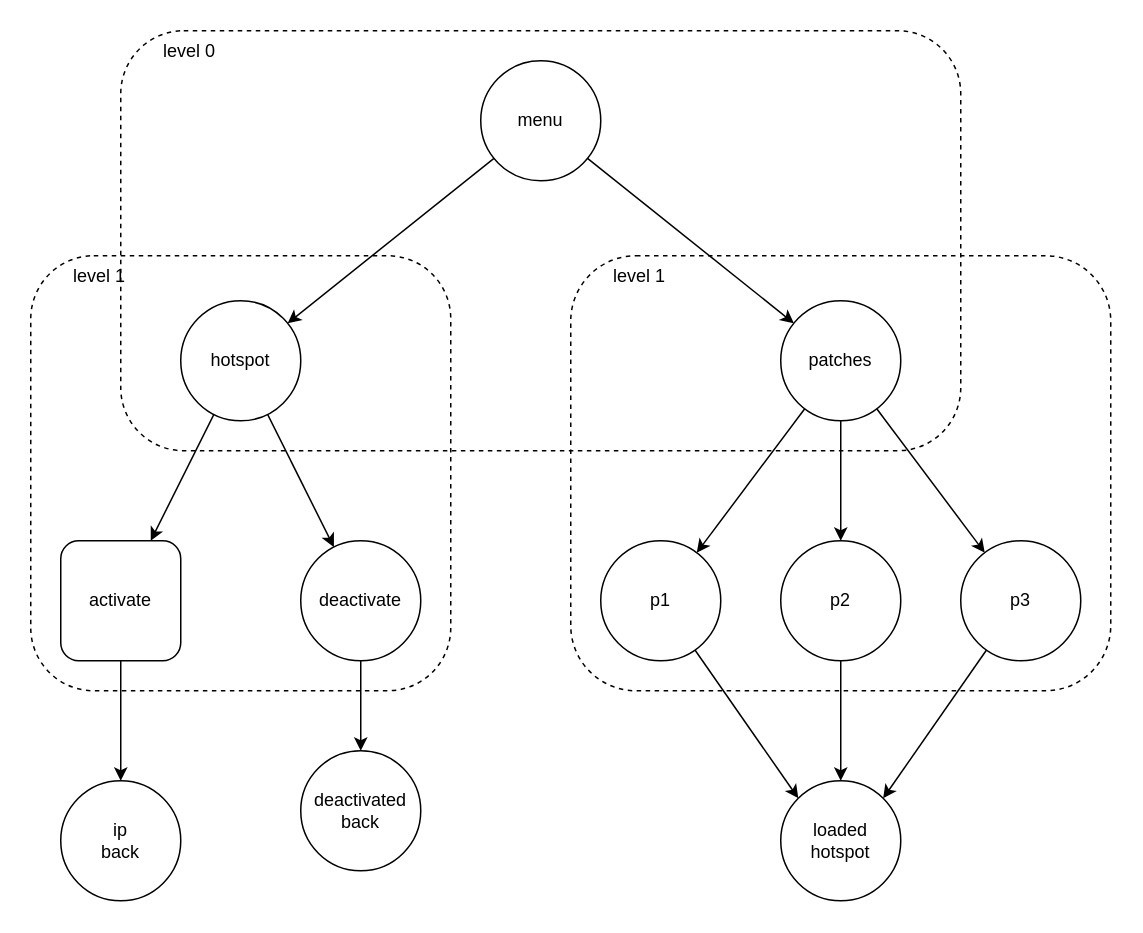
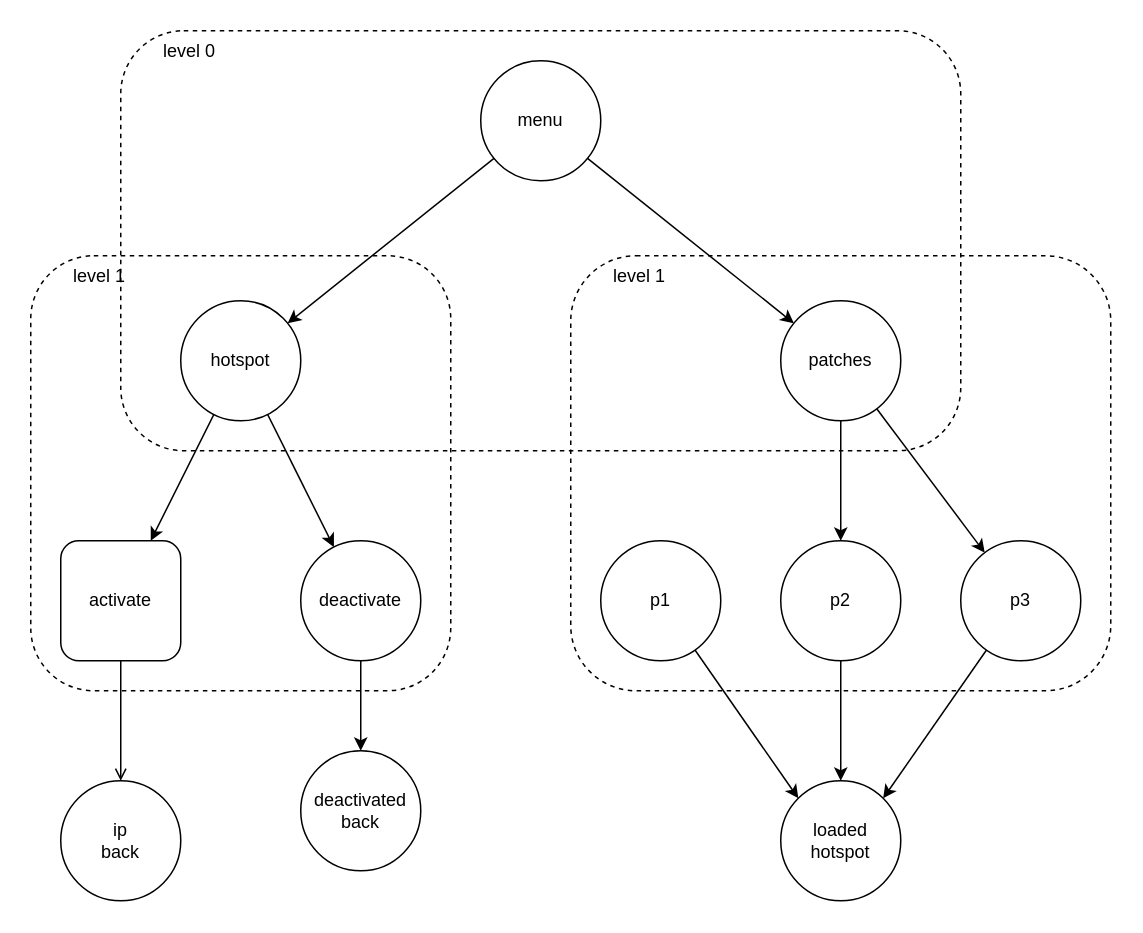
edge "patches" -> "p1": removed
edge "activate" -> "ip back": arrowhead classic -> open
